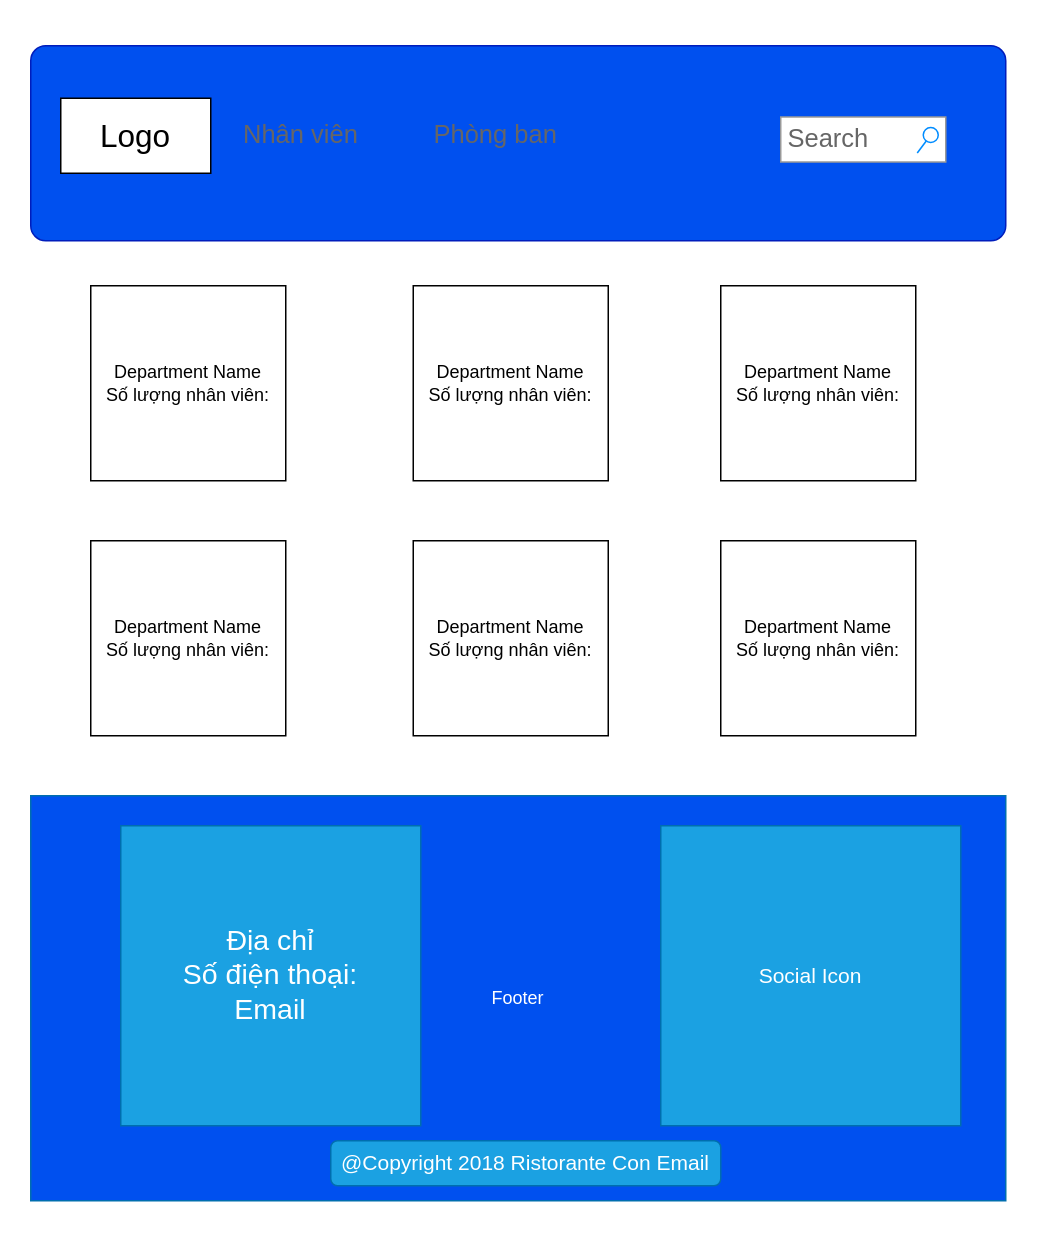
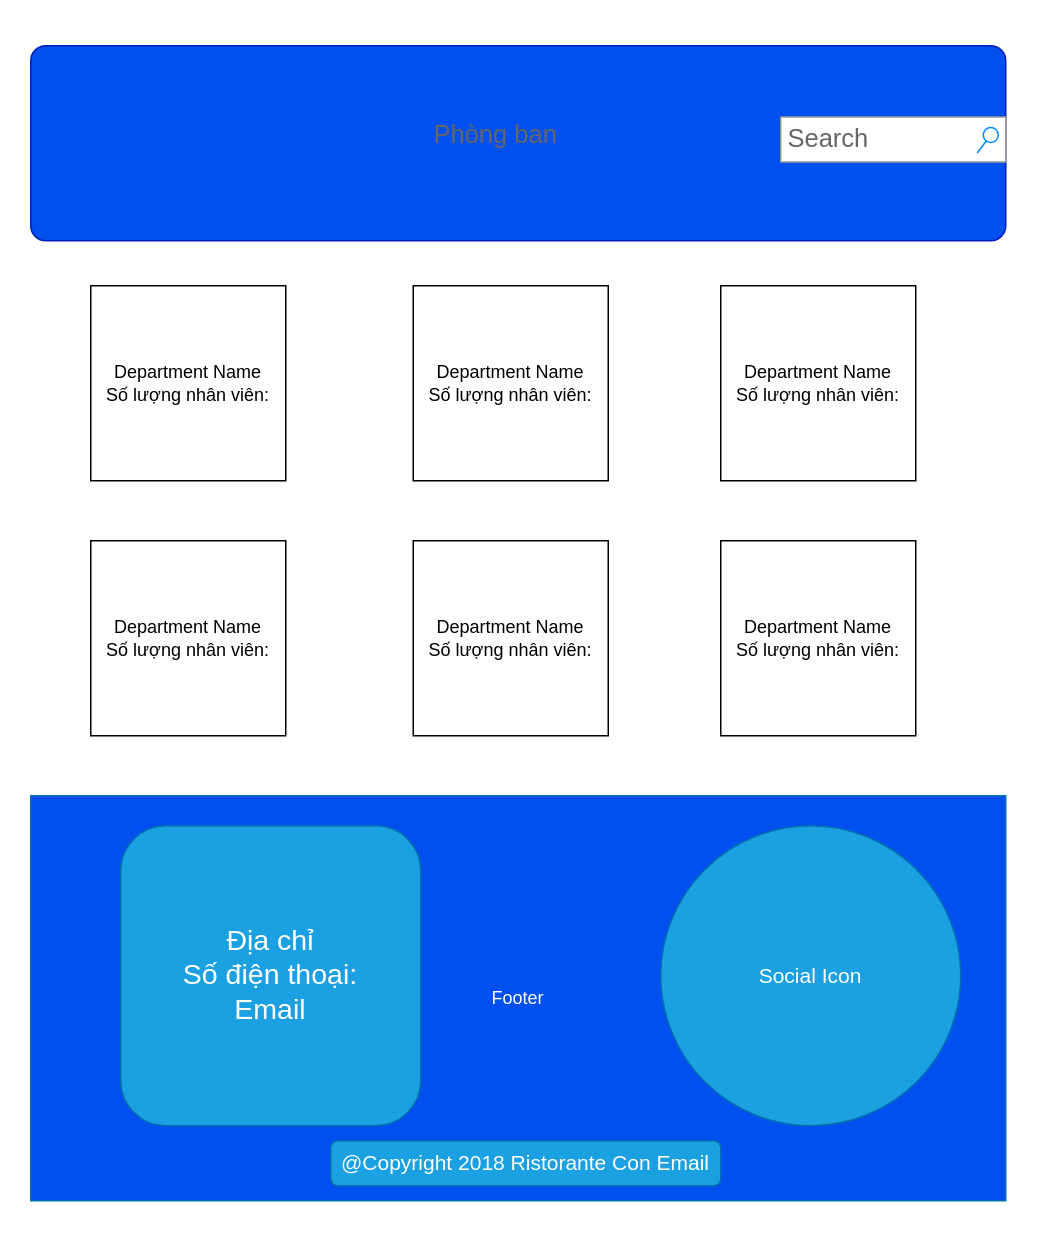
node "Logo": removed
node "Nhân viên": removed
node "Search": size 165x45 -> 225x45
node "Địa chỉ Số điện thoại: Email": shape rectangle -> rounded rectangle
node "Social Icon": shape rectangle -> ellipse
